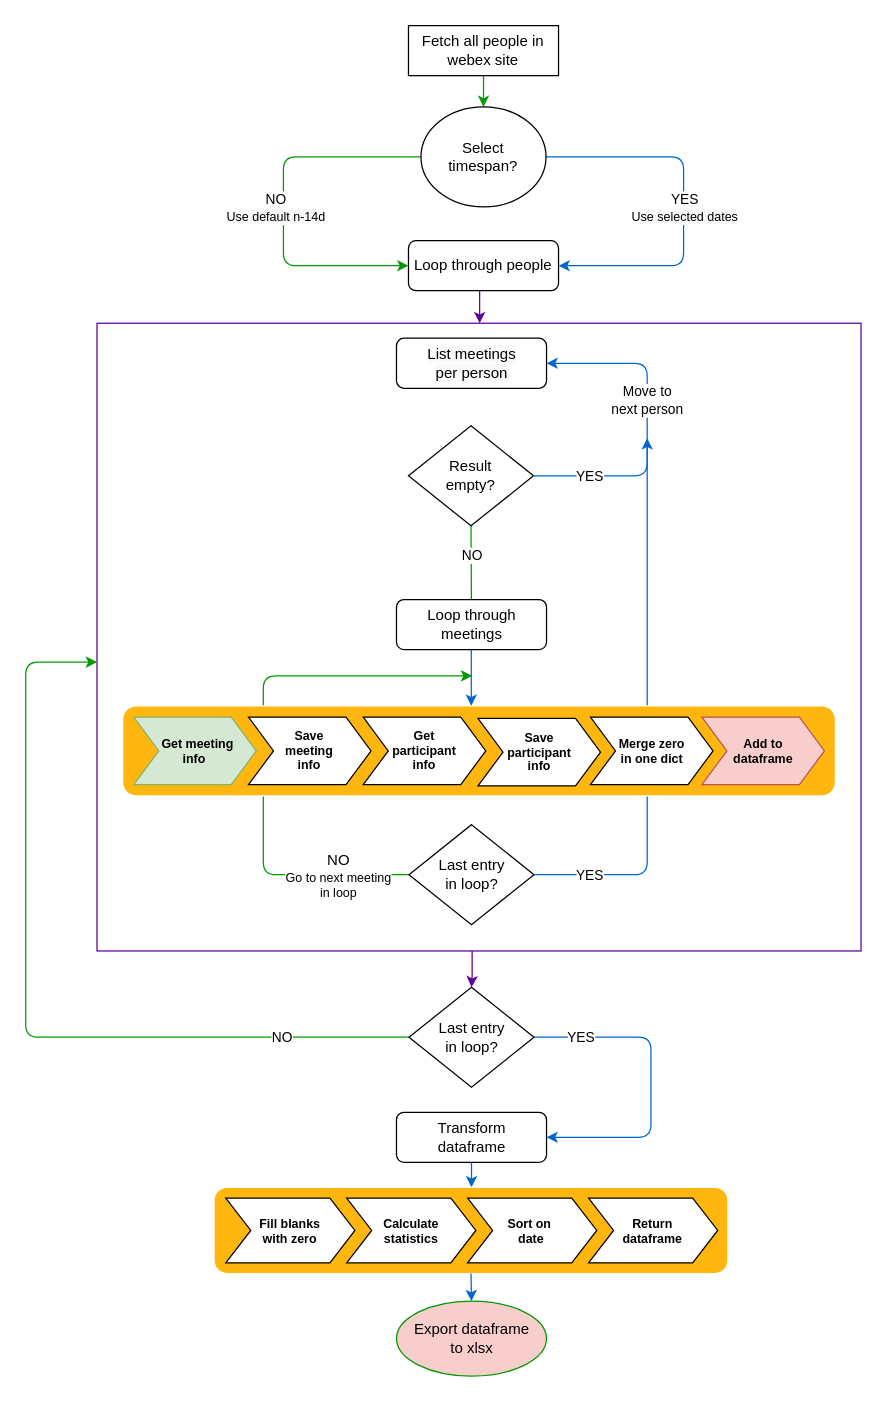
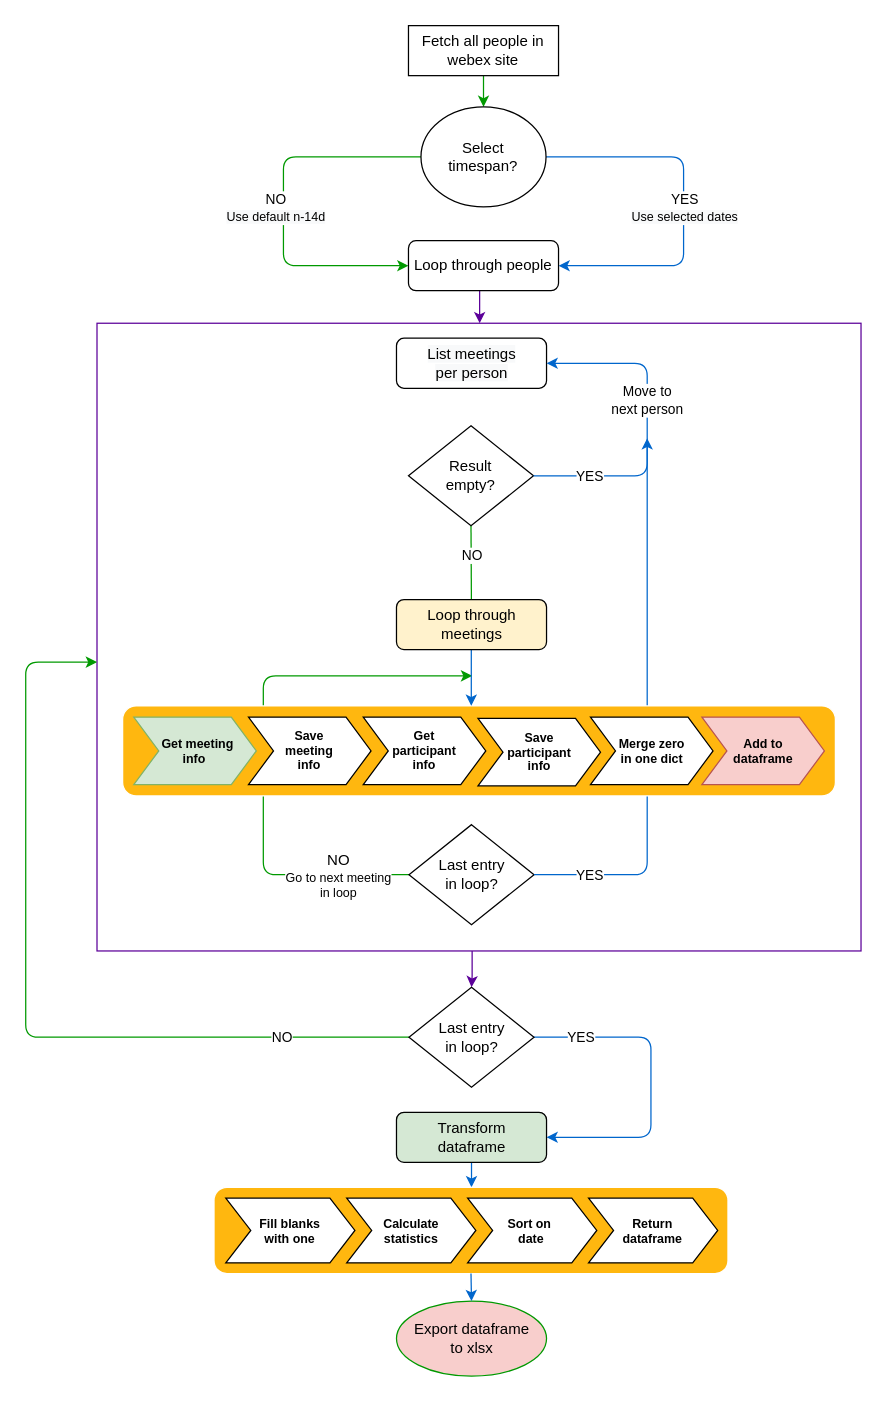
node "Loop through meetings": fillcolor #ffffff -> #fff2cc
node "Transform dataframe": fillcolor #ffffff -> #d5e8d4
node "Fill blanks with zero": label "Fill blanks with zero" -> "Fill blanks with one"
